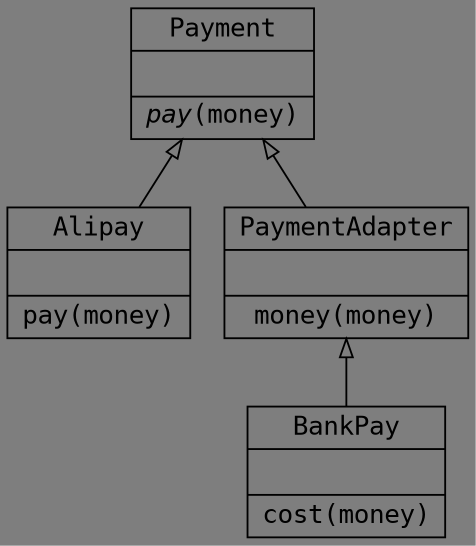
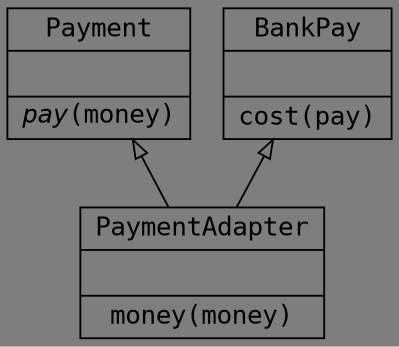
node "Alipay": removed
edge "BankPay" -> "PaymentAdapter": reversed
node "BankPay": text "cost(money)" -> "cost(pay)"
